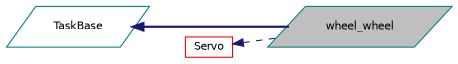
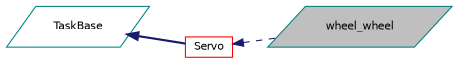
edge "wheel_wheel" -> "TaskBase": now "Servo" -> "TaskBase"
